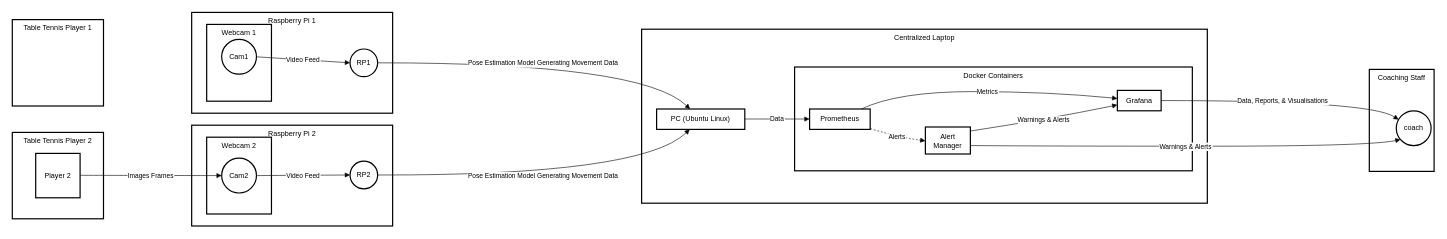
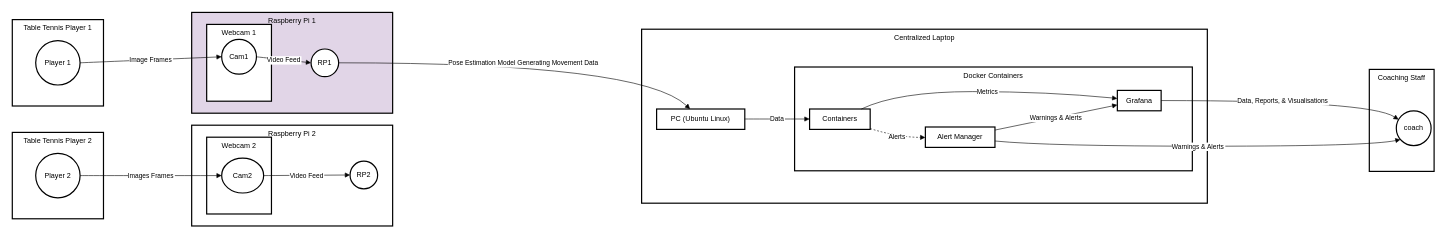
edge "Player 1" -> "Cam1": added, label "Image Frames"
node "Player 1": added
node "Raspberry Pi 1": fillcolor #ffffff -> #e1d5e7
node "RP1": moved (364, 63) -> (325, 63)
node "Prometheus": label "Prometheus" -> "Containers"
node "Alert Manager": size 45x27 -> 70x20
edge "RP2" -> "PC (Ubuntu Linux)": removed, label "Pose Estimation Model Generating Movement Data"
node "Player 2": shape rectangle -> ellipse
node "Cam2": size 35x35 -> 42x35
